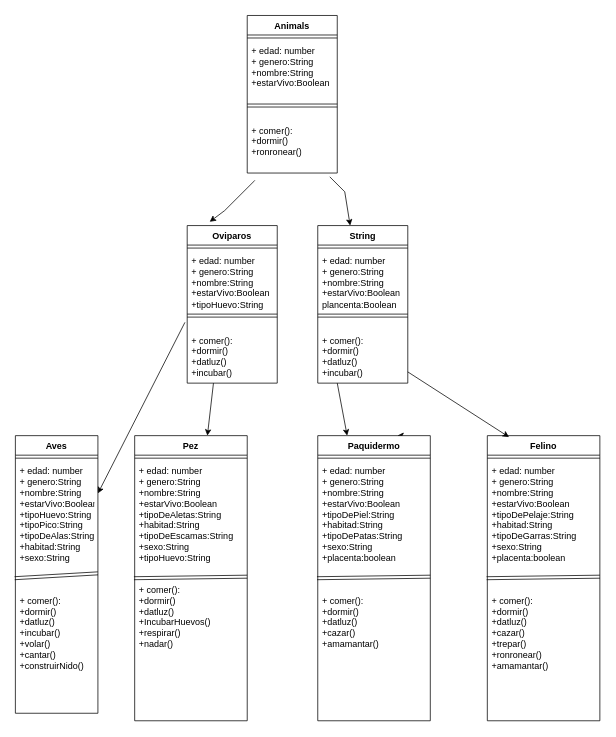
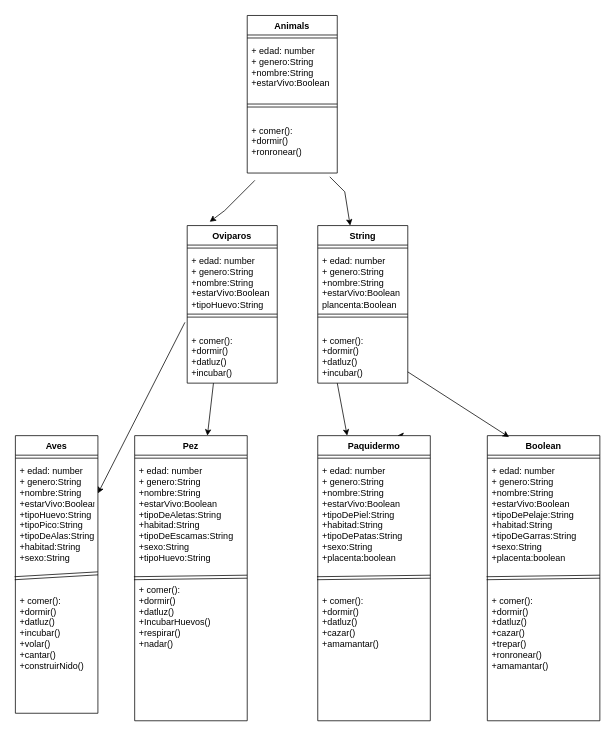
node "Felino": label "Felino" -> "Boolean"
